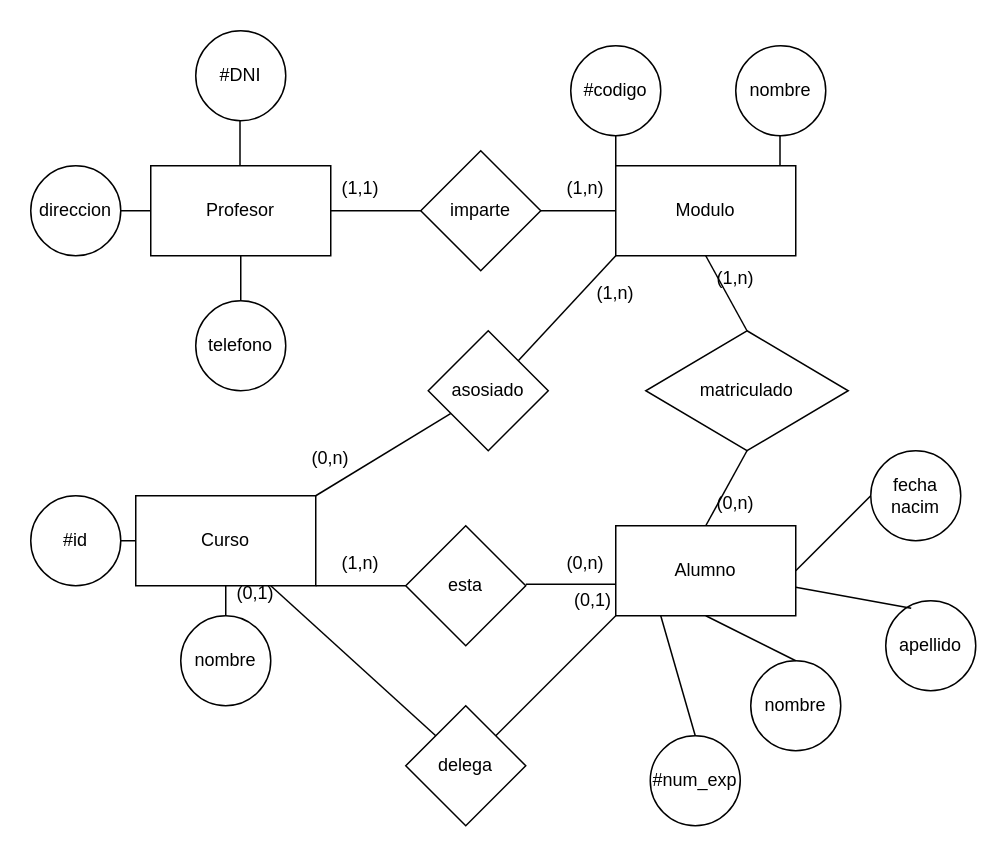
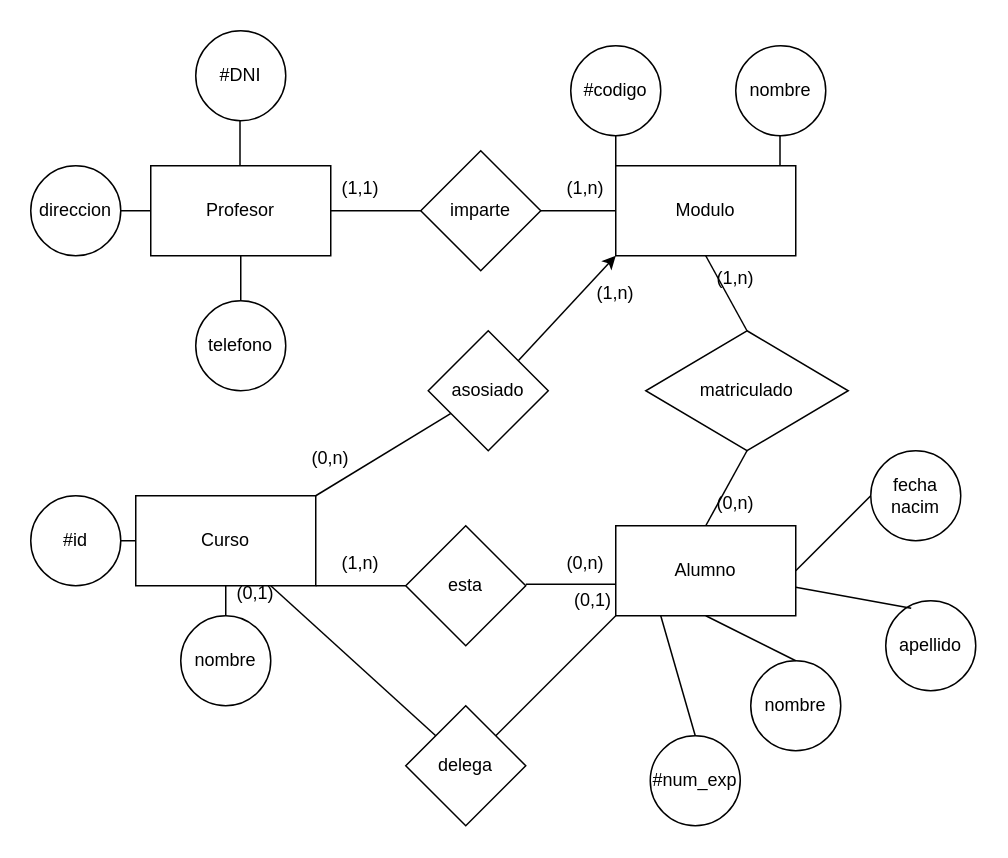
edge "Modulo" -- "asosiado": arrowhead none -> classic
